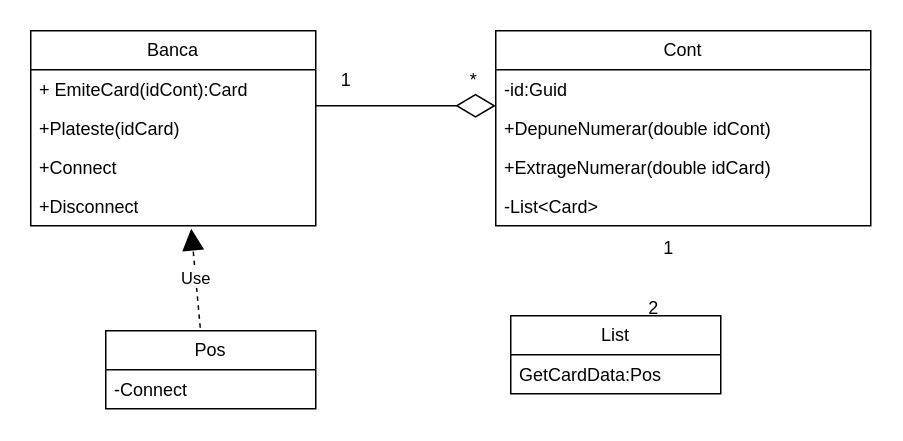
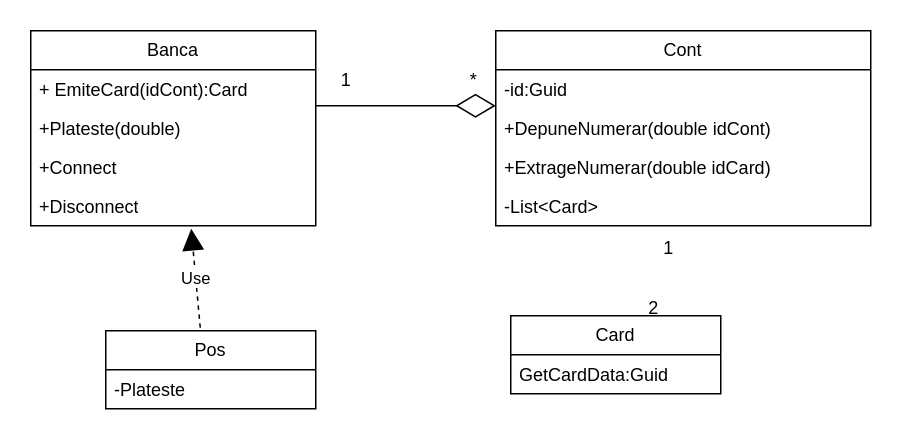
node "+Plateste(idCard)": label "+Plateste(idCard)" -> "+Plateste(double)"
node "List": label "List" -> "Card"
node "GetCardData:Pos": label "GetCardData:Pos" -> "GetCardData:Guid"
node "-Connect": label "-Connect" -> "-Plateste"
